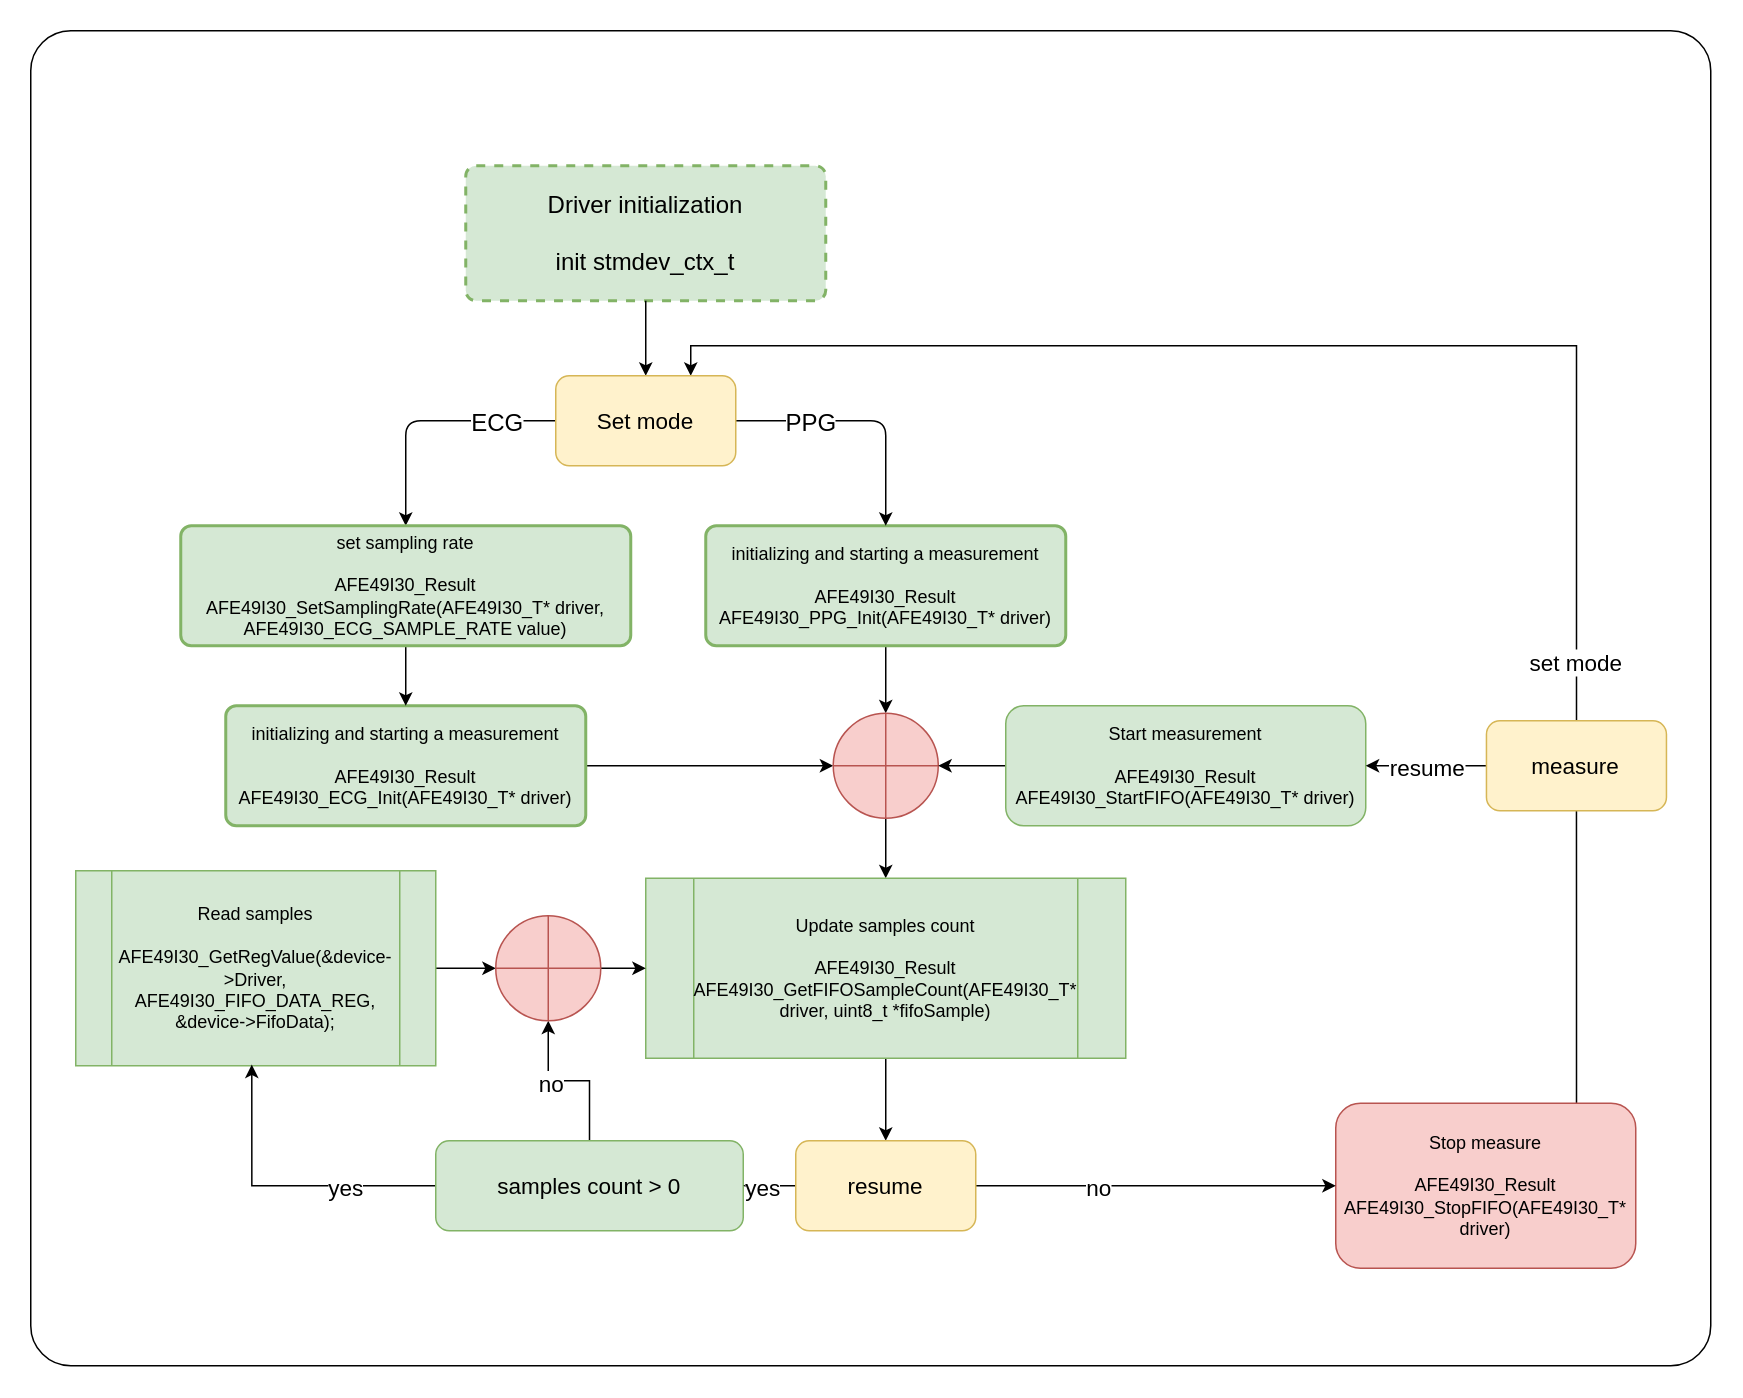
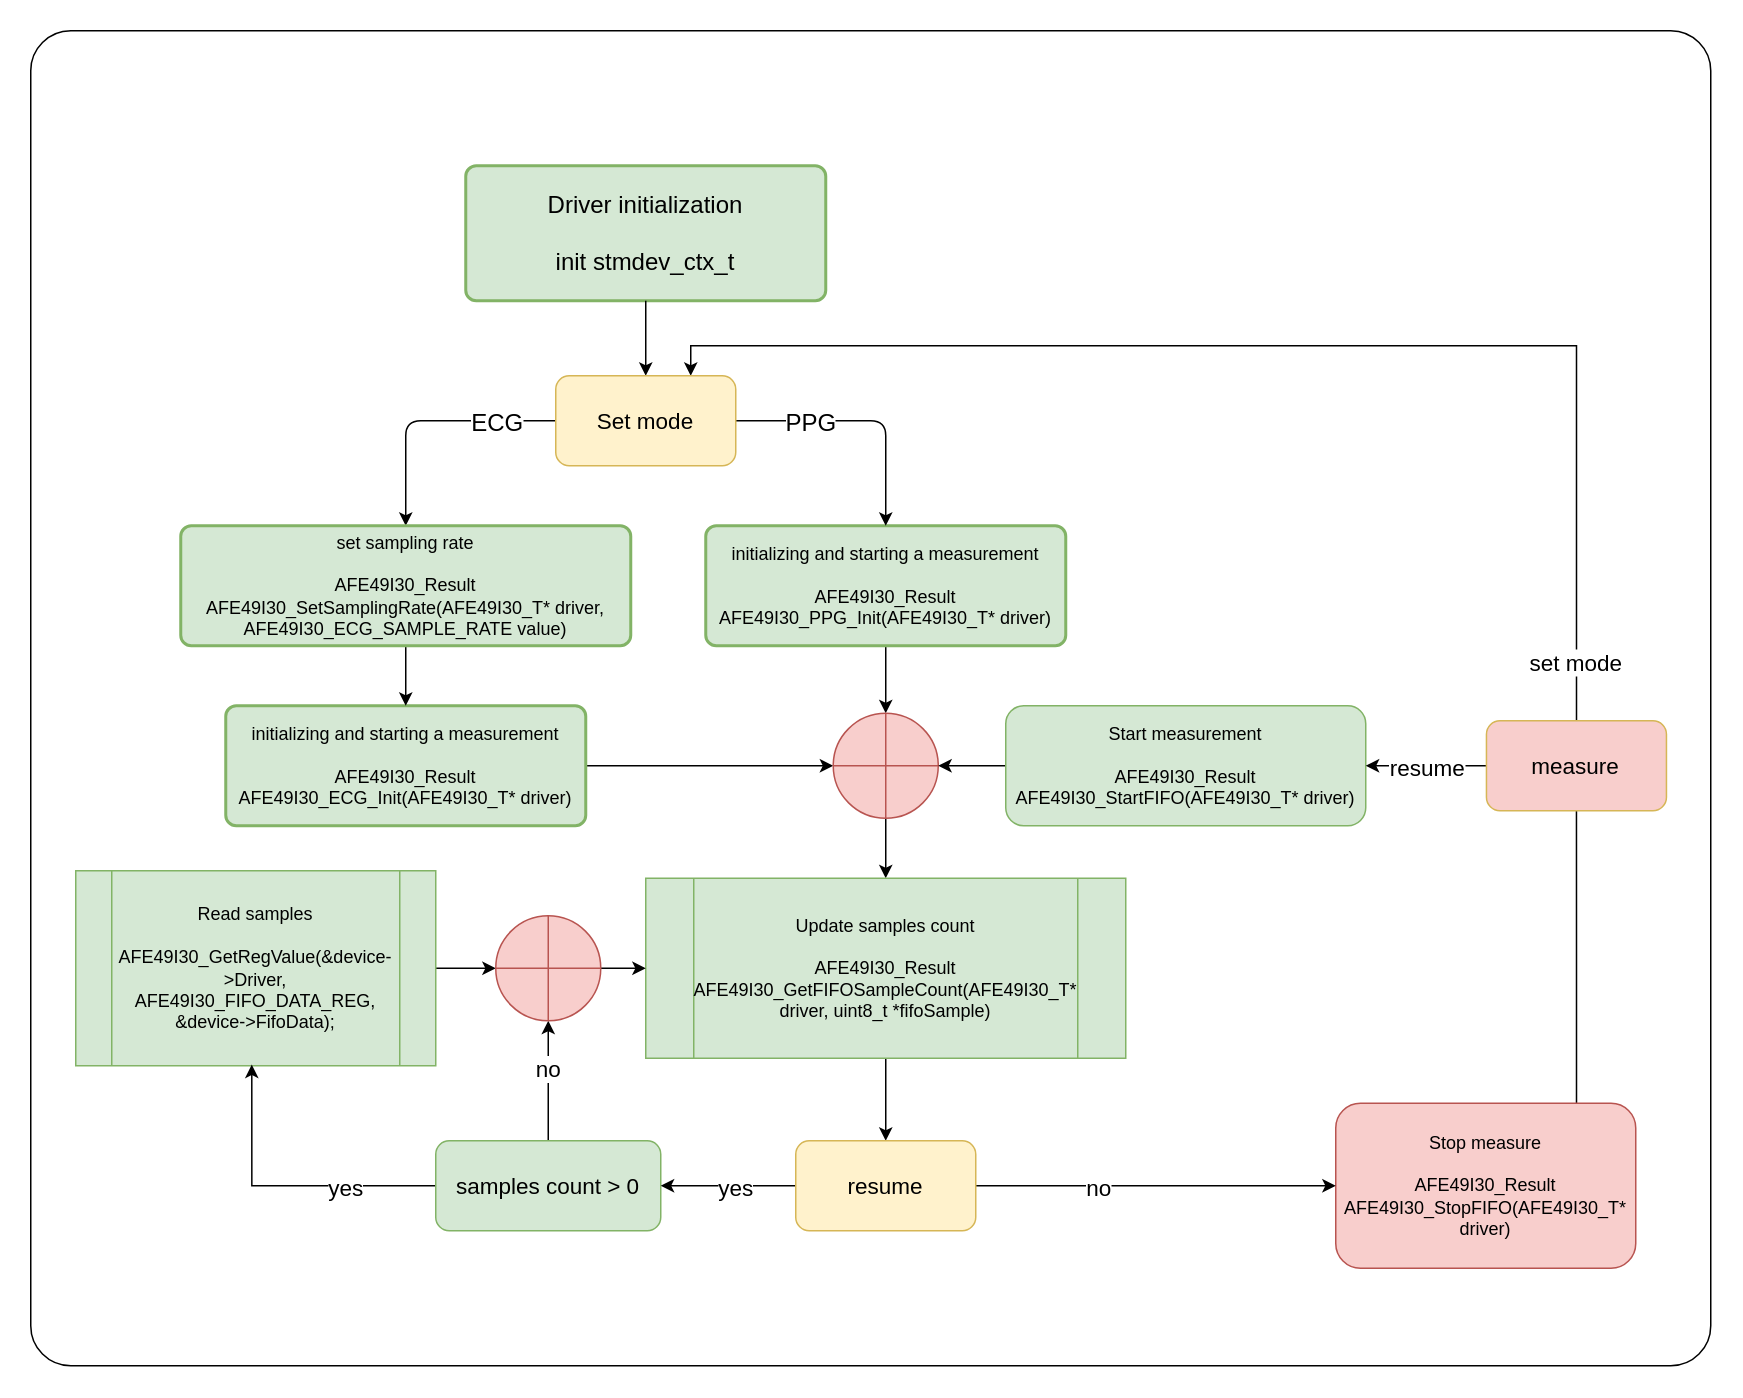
node "Driver initialization init stmdev_ctx_t": style dashed -> solid
node "measure": fillcolor #fff2cc -> #f8cecc
node "samples count > 0": size 308x90 -> 225x90
